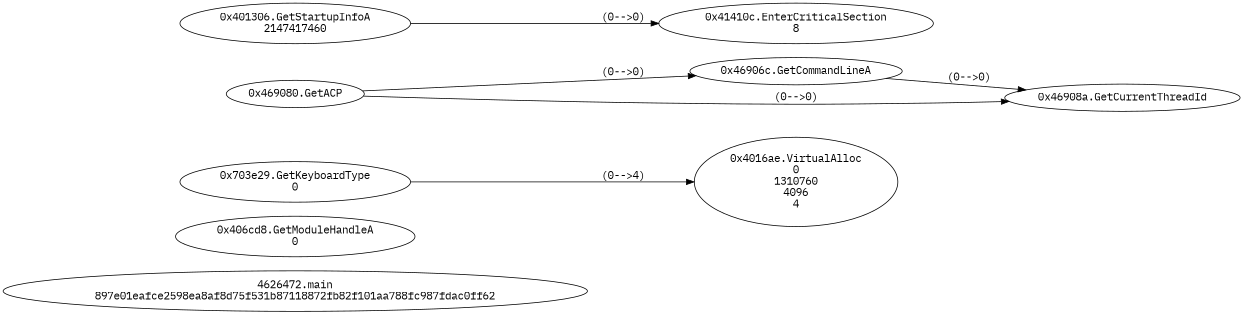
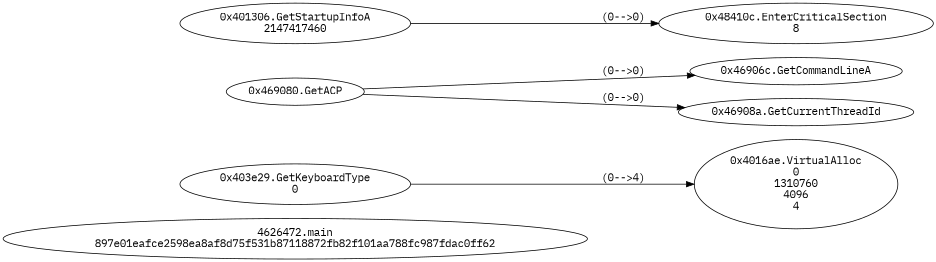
node "0x41410c.EnterCriticalSection 8": label "0x41410c.EnterCriticalSection 8" -> "0x48410c.EnterCriticalSection 8"
edge "0x46906c.GetCommandLineA" -> "0x46908a.GetCurrentThreadId": removed, label "(0-->0)"
node "0x703e29.GetKeyboardType 0": label "0x703e29.GetKeyboardType 0" -> "0x403e29.GetKeyboardType 0"
node "0x406cd8.GetModuleHandleA 0": removed
